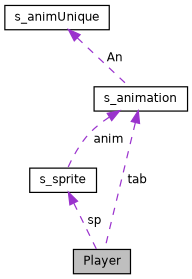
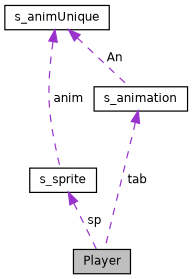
edge "s_sprite" -> "s_animation": now "s_sprite" -> "s_animUnique"
